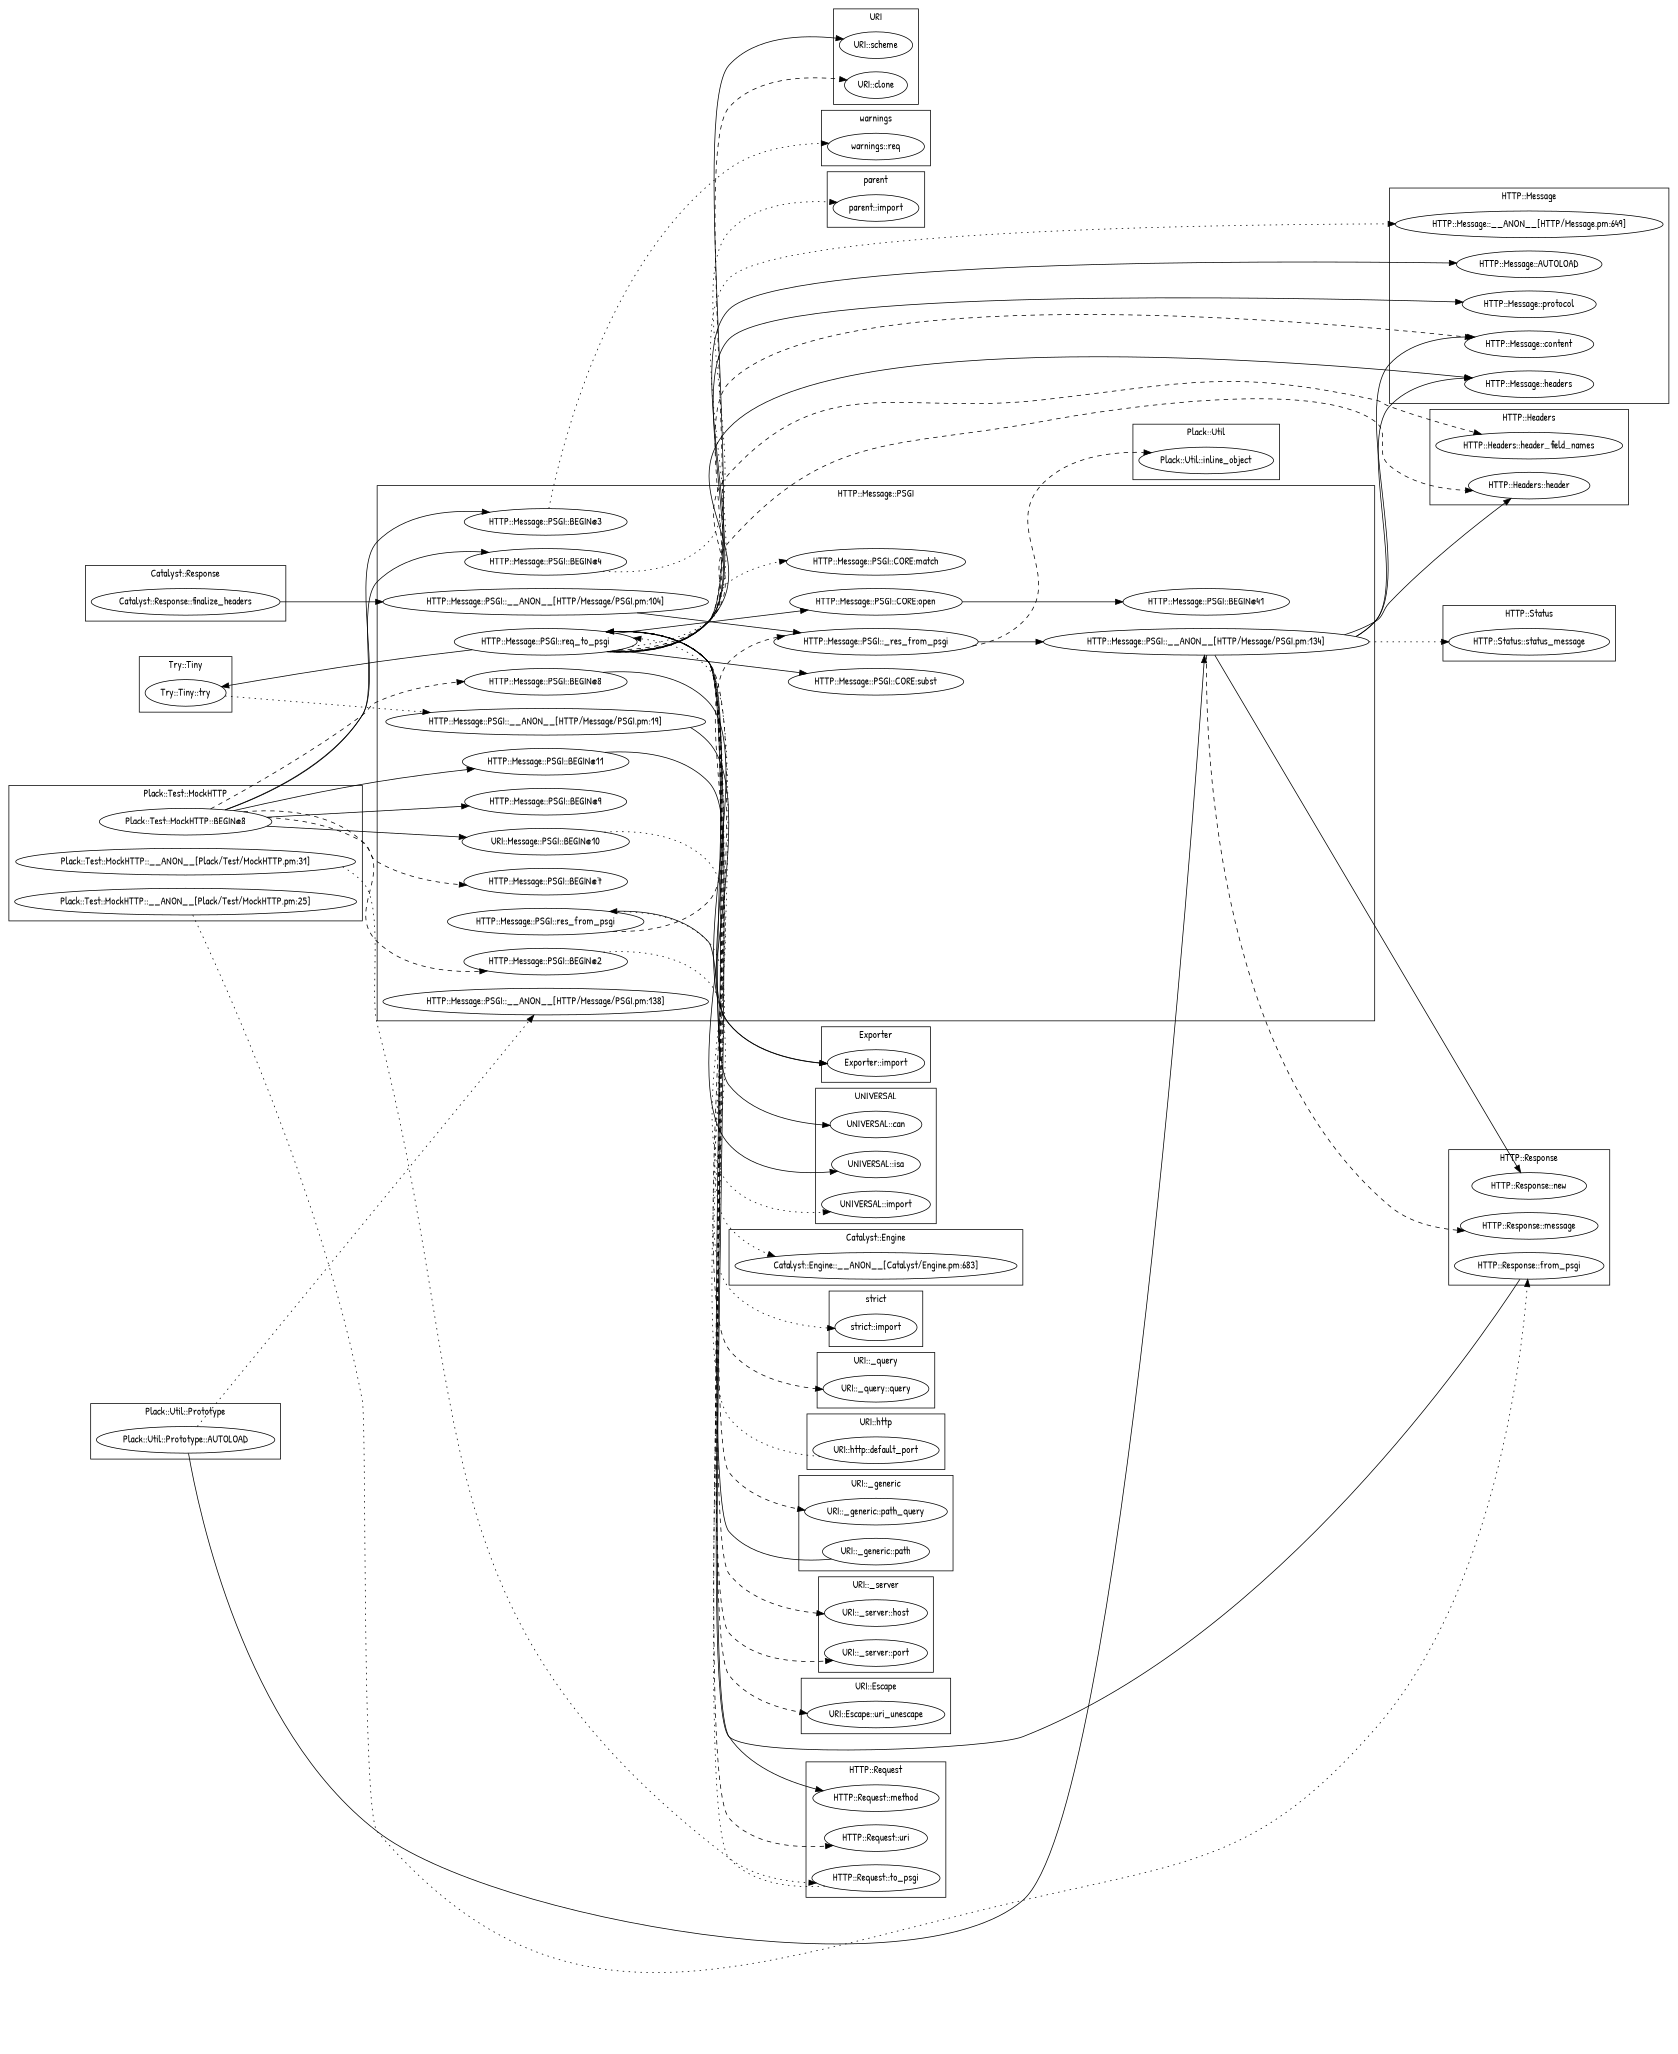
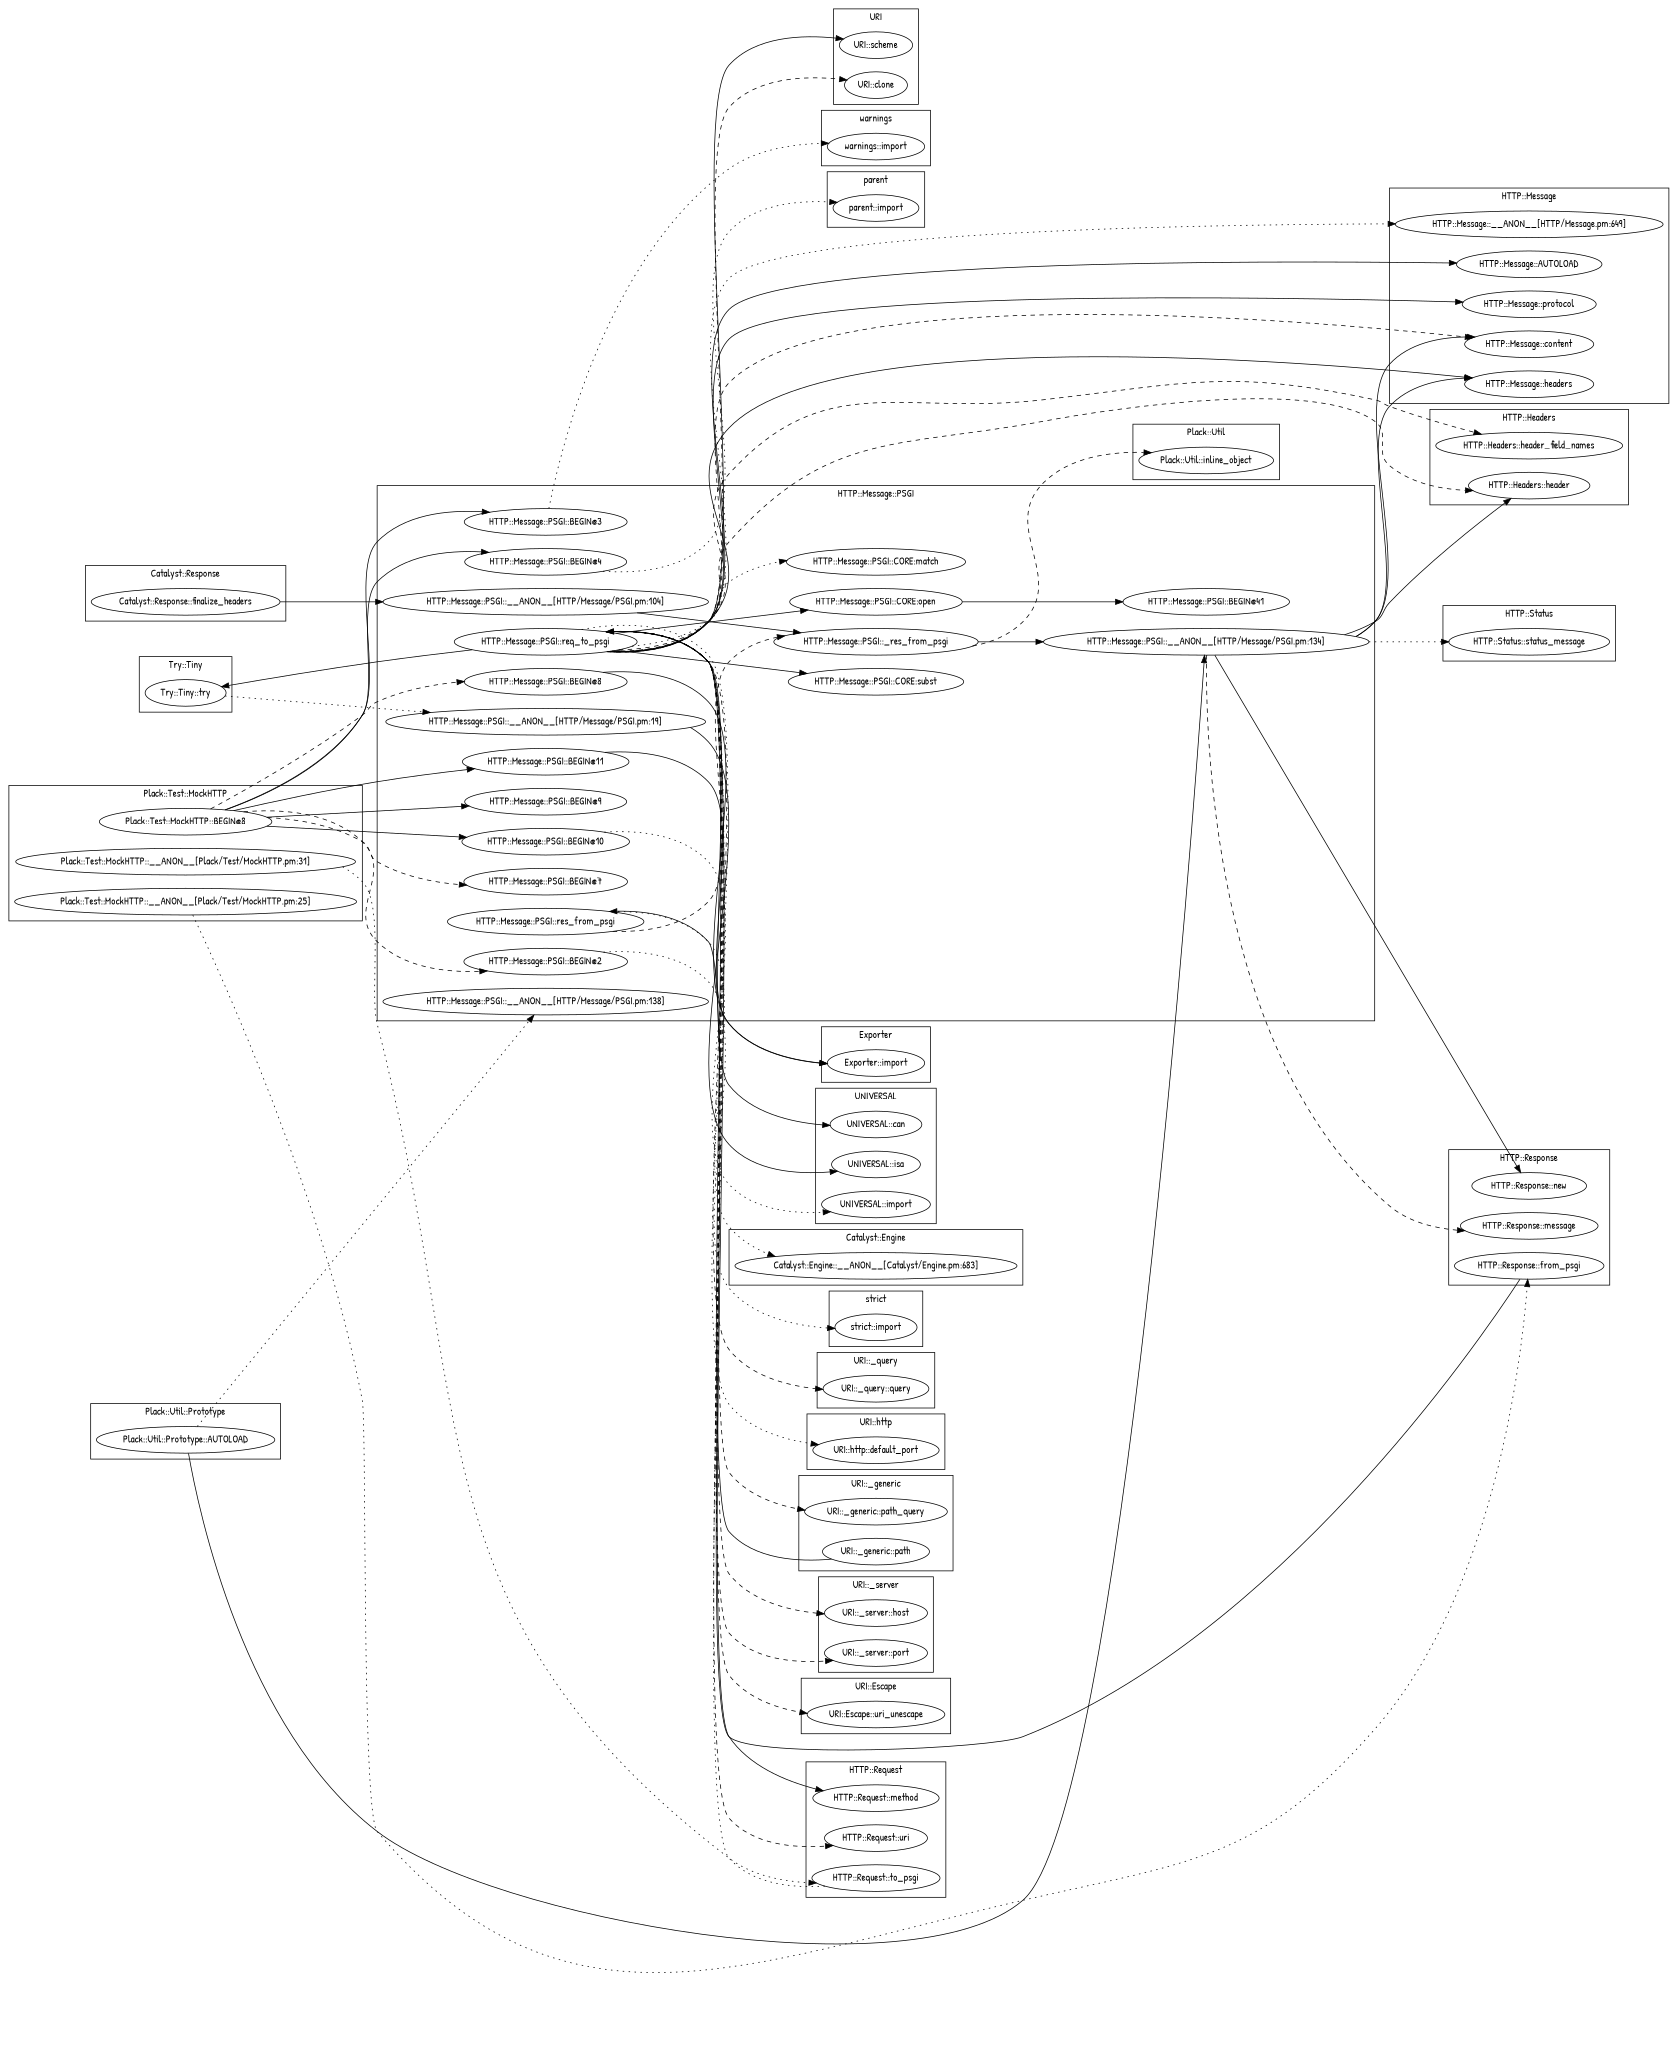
node "warnings::req": label "warnings::req" -> "warnings::import"
node "URI::Message::PSGI::BEGIN@10": label "URI::Message::PSGI::BEGIN@10" -> "HTTP::Message::PSGI::BEGIN@10"
edge "URI::http::default_port" -> "HTTP::Message::PSGI::req_to_psgi": reversed
